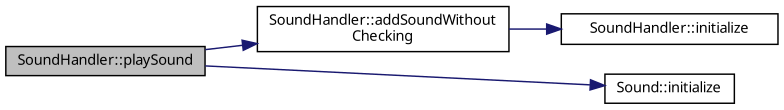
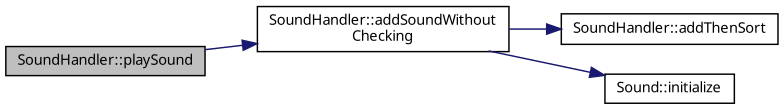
node "SoundHandler::initialize": label "SoundHandler::initialize" -> "SoundHandler::addThenSort"
edge "SoundHandler::playSound" -> "Sound::initialize": now "SoundHandler::addSoundWithout Checking" -> "Sound::initialize"
